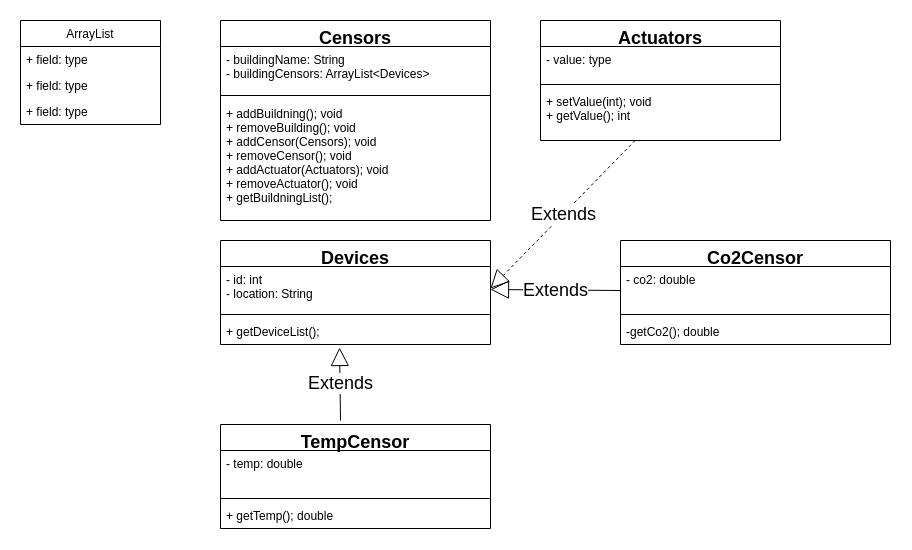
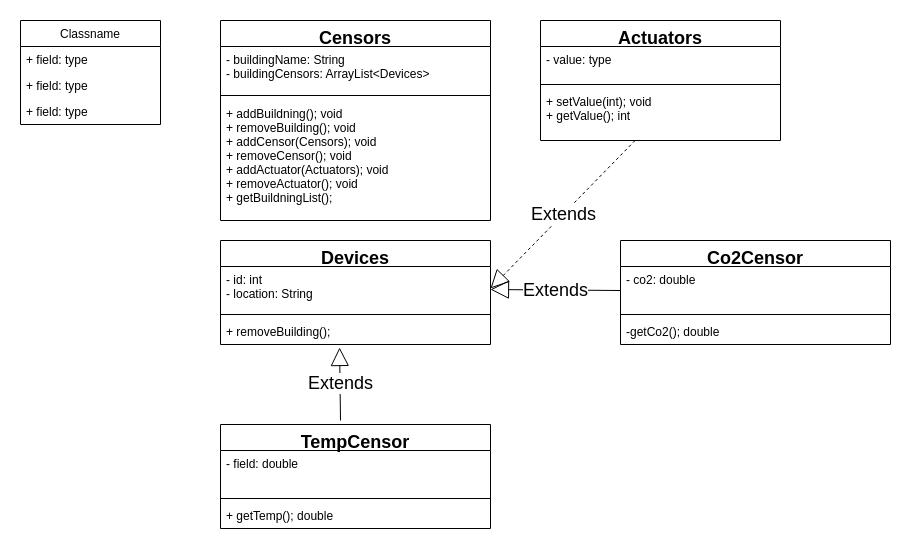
node "ArrayList": label "ArrayList" -> "Classname"
node "+ getDeviceList();": label "+ getDeviceList();" -> "+ removeBuilding();"
node "- temp: double": label "- temp: double" -> "- field: double"
